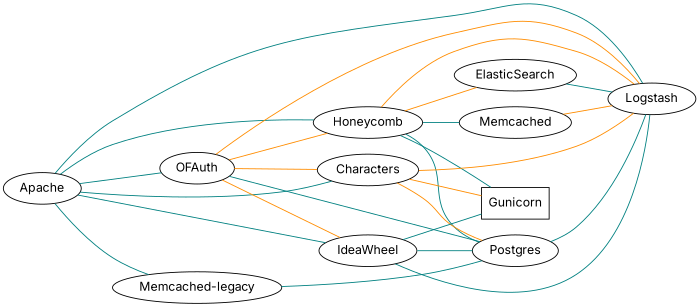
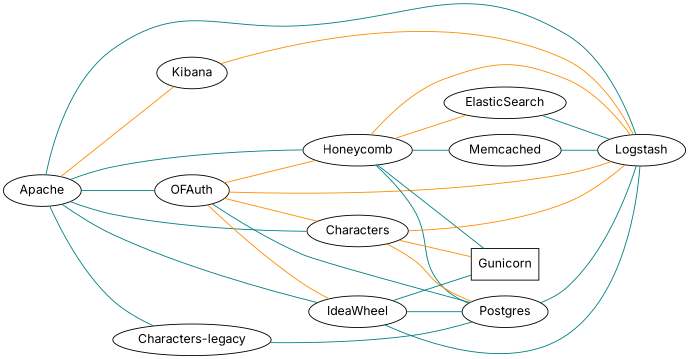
node "Kibana": added
edge "Logstash" -- "Memcached": color darkorange -> teal
node "Memcached-legacy": label "Memcached-legacy" -> "Characters-legacy"
